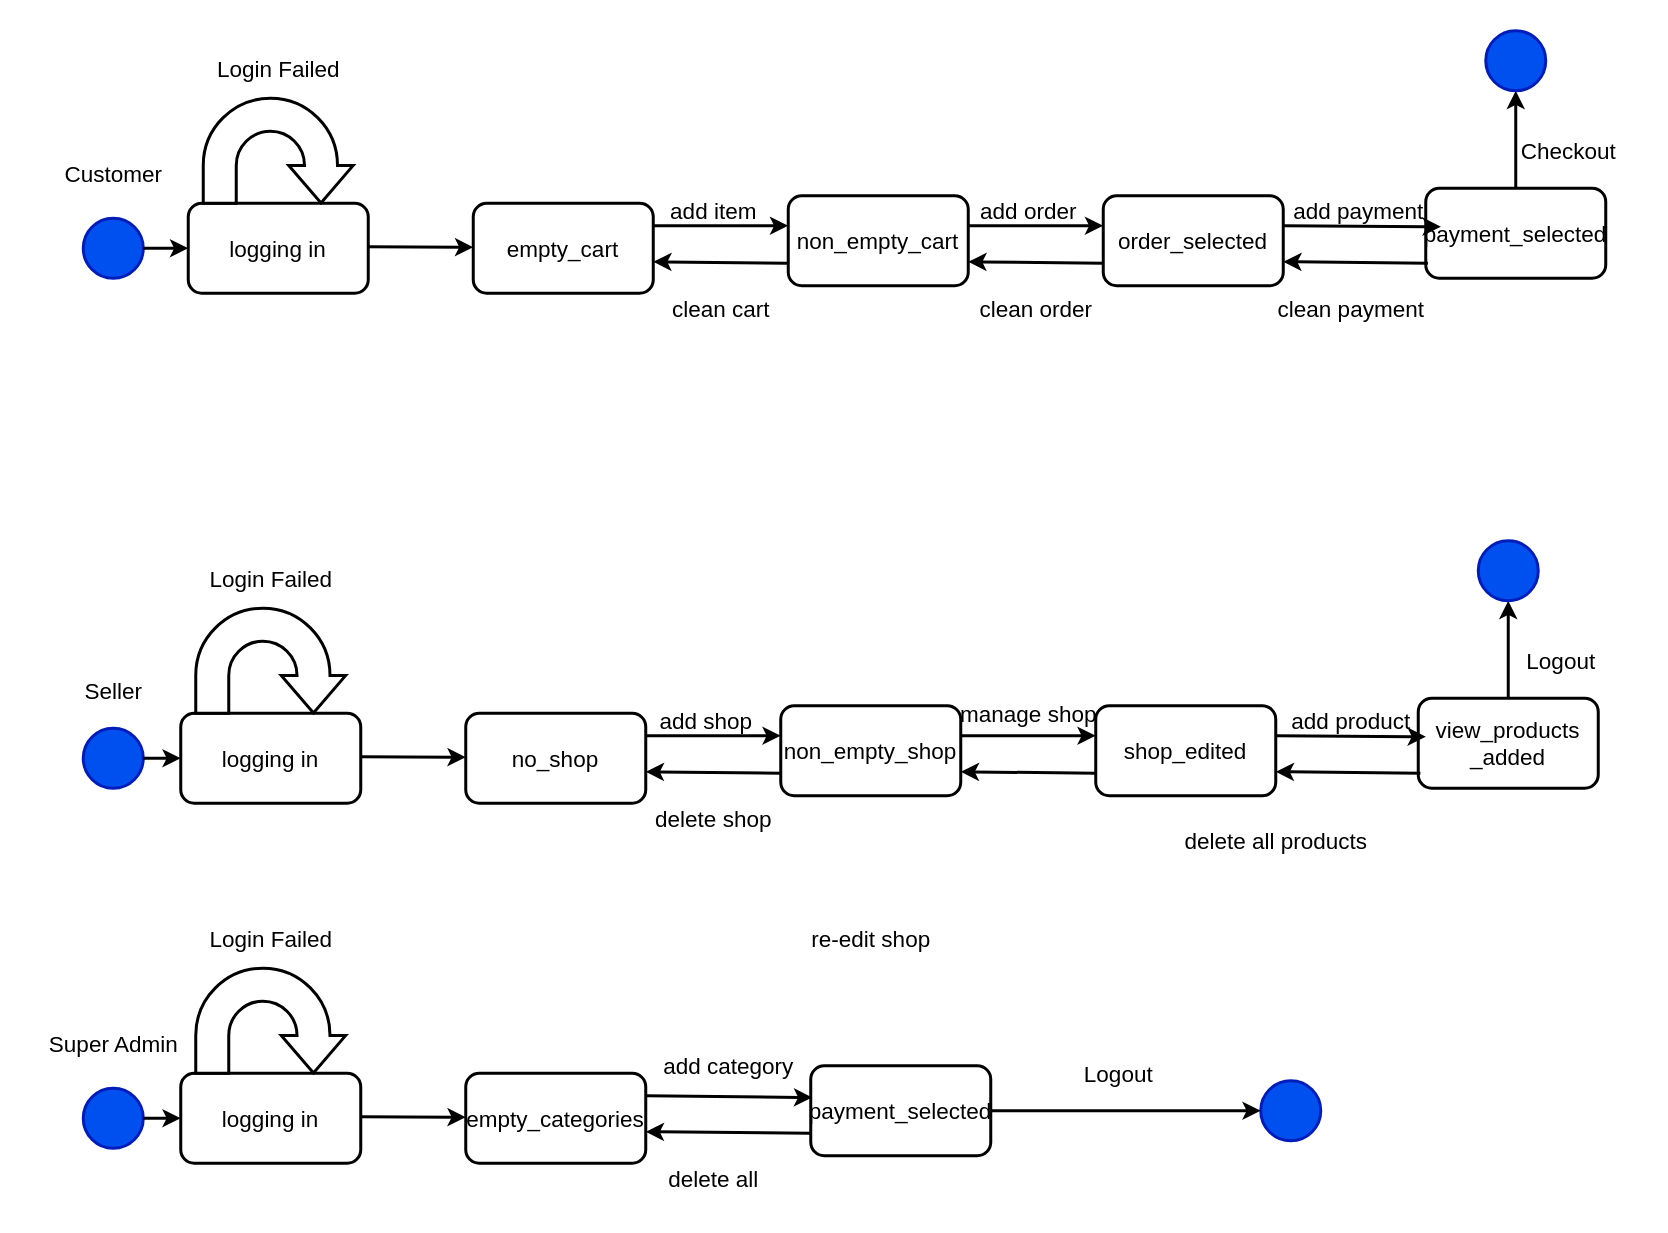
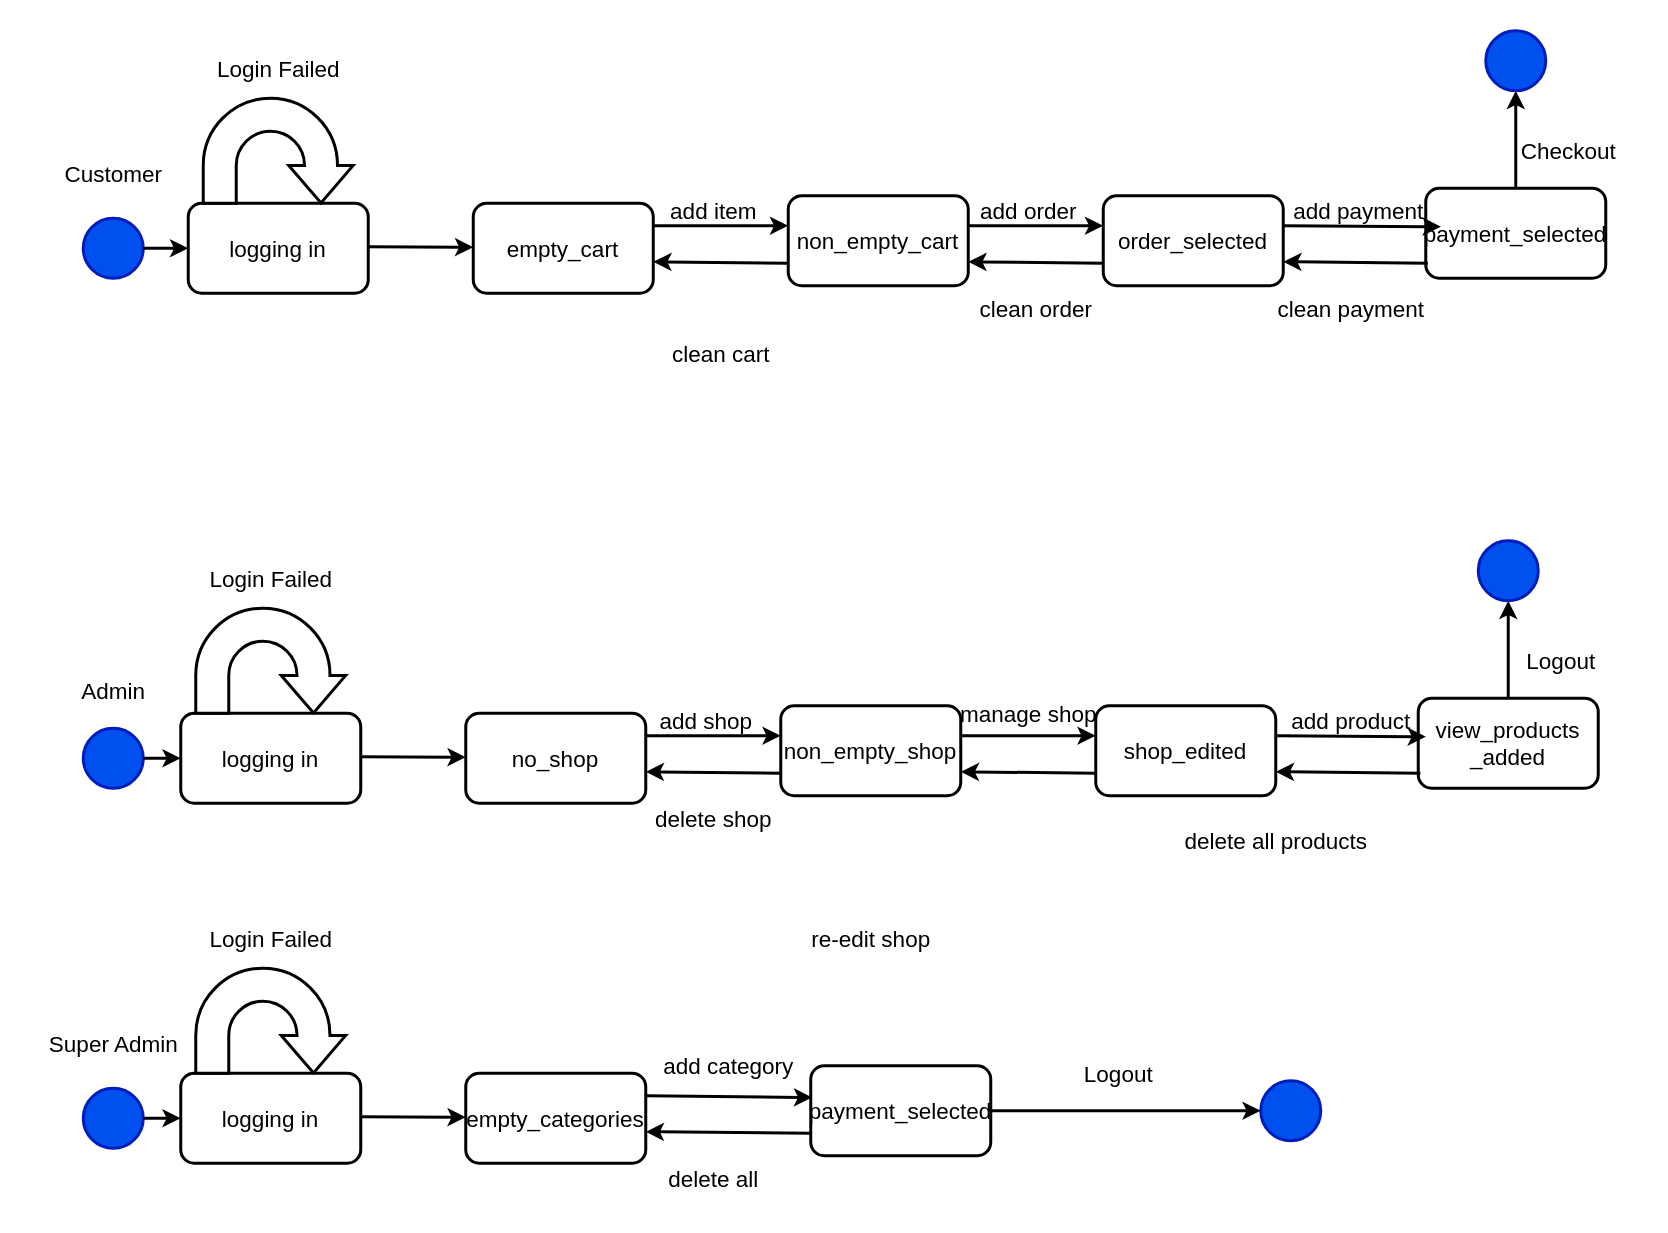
node "clean cart": moved (721, 308) -> (721, 353)
node "Seller": label "Seller" -> "Admin"
